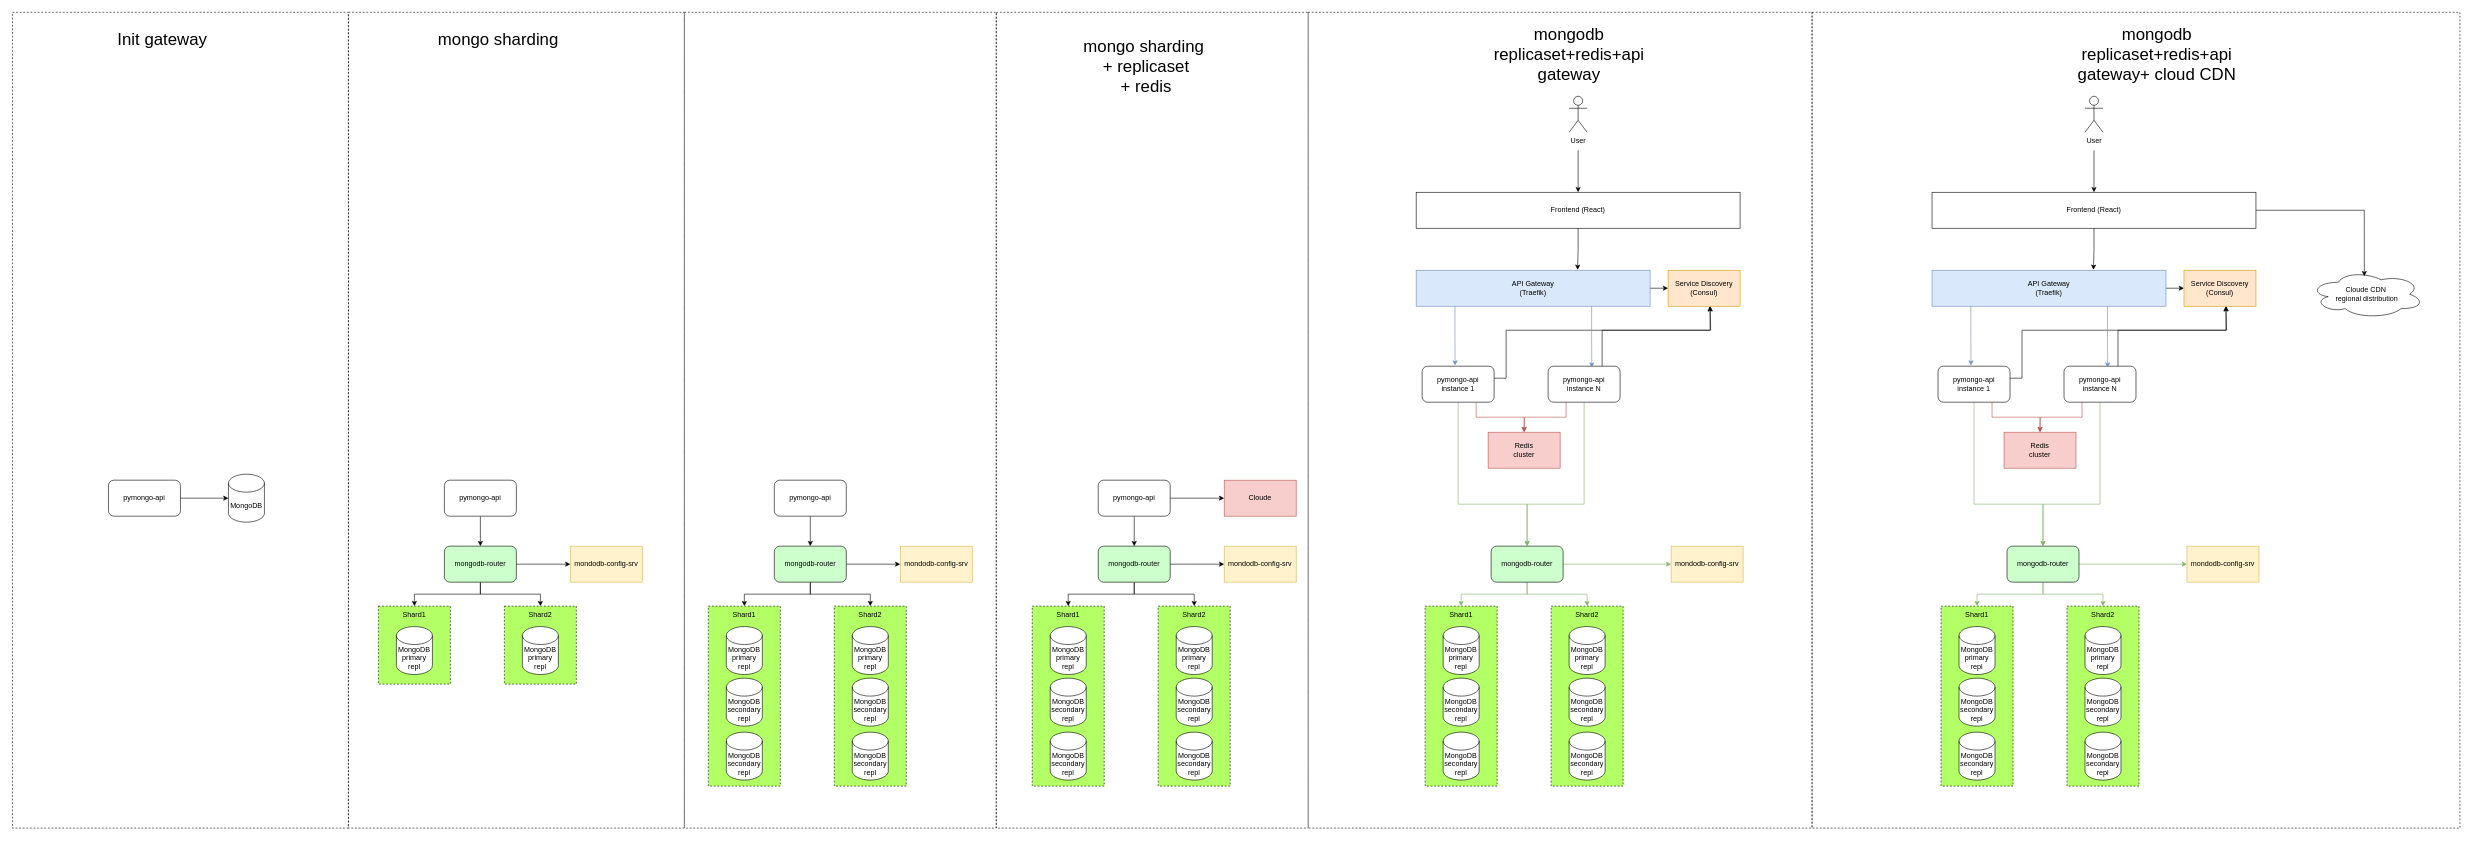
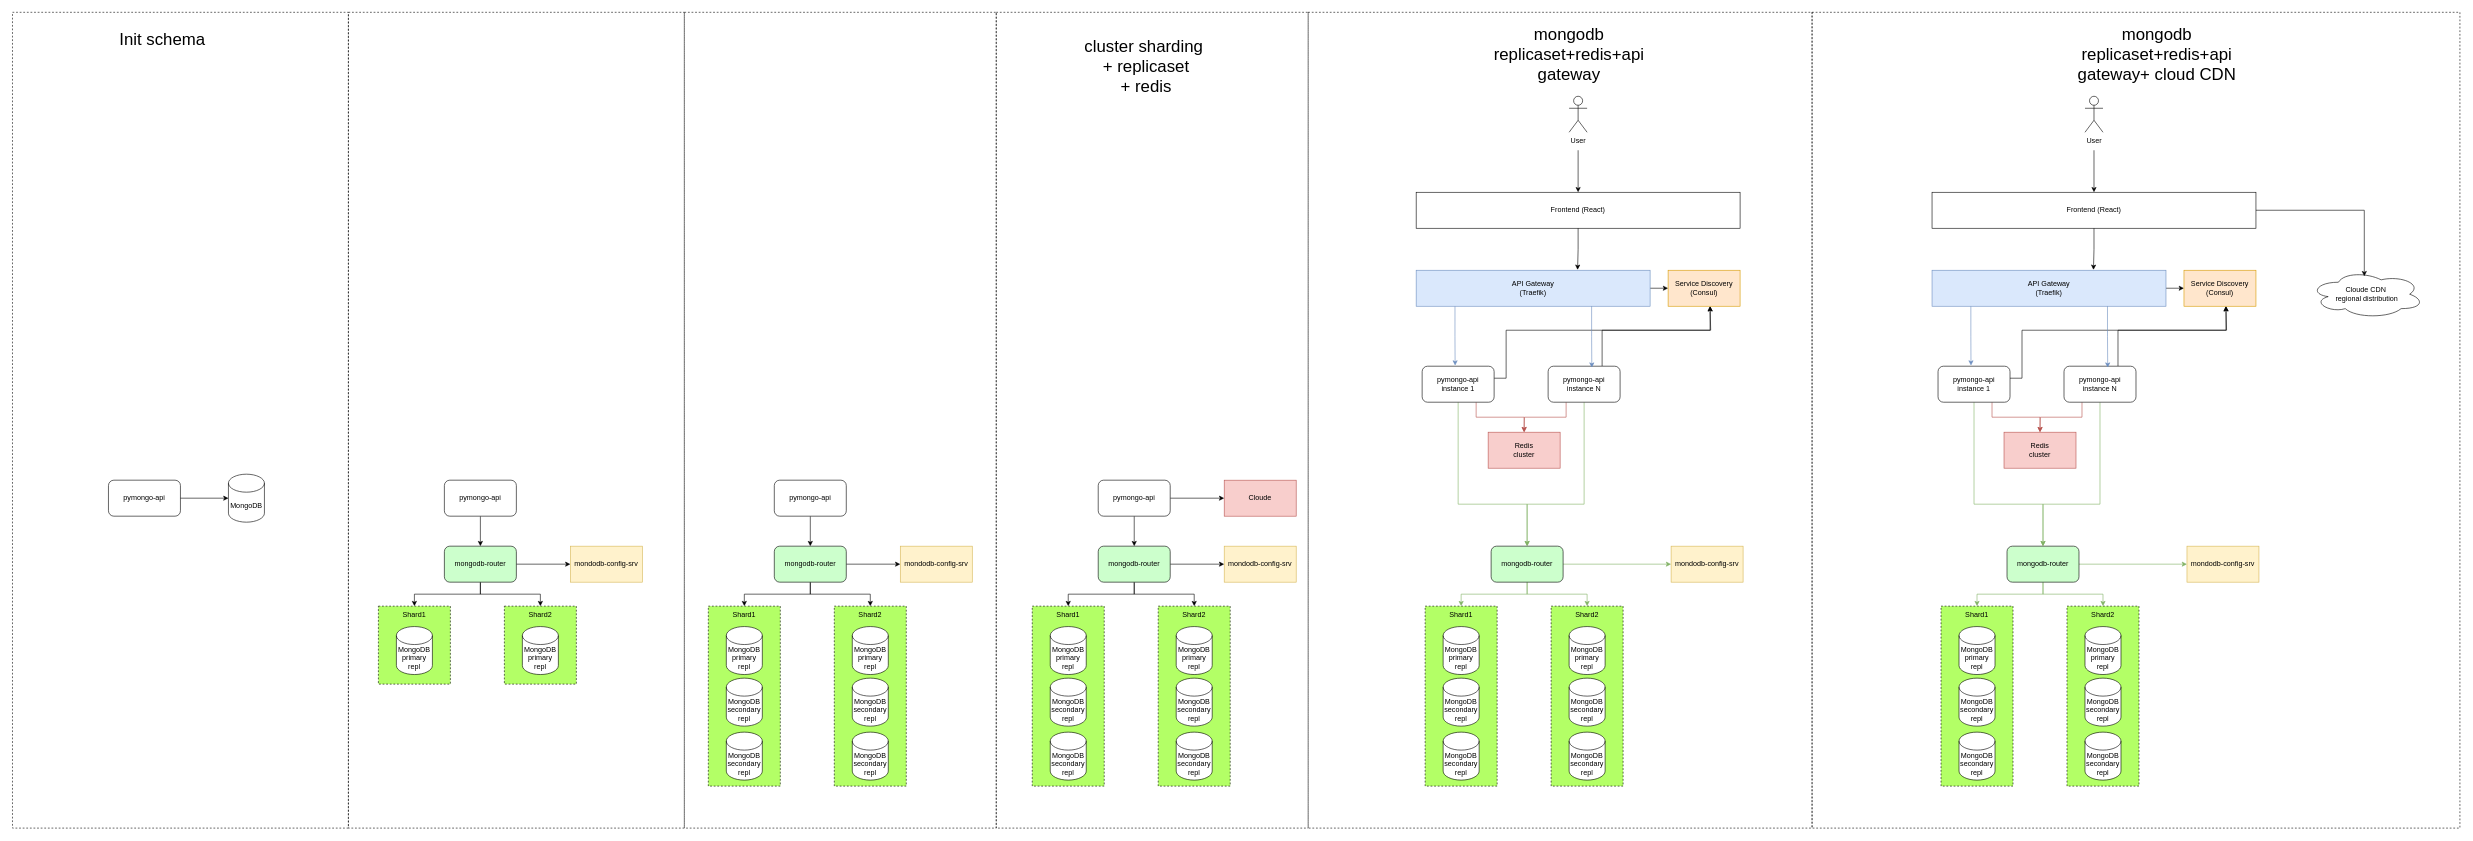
node "Init gateway": label "Init gateway" -> "Init schema"
node "mongo sharding": removed
node "mongo sharding + replicaset + redis": label "mongo sharding + replicaset + redis" -> "cluster sharding + replicaset + redis"
